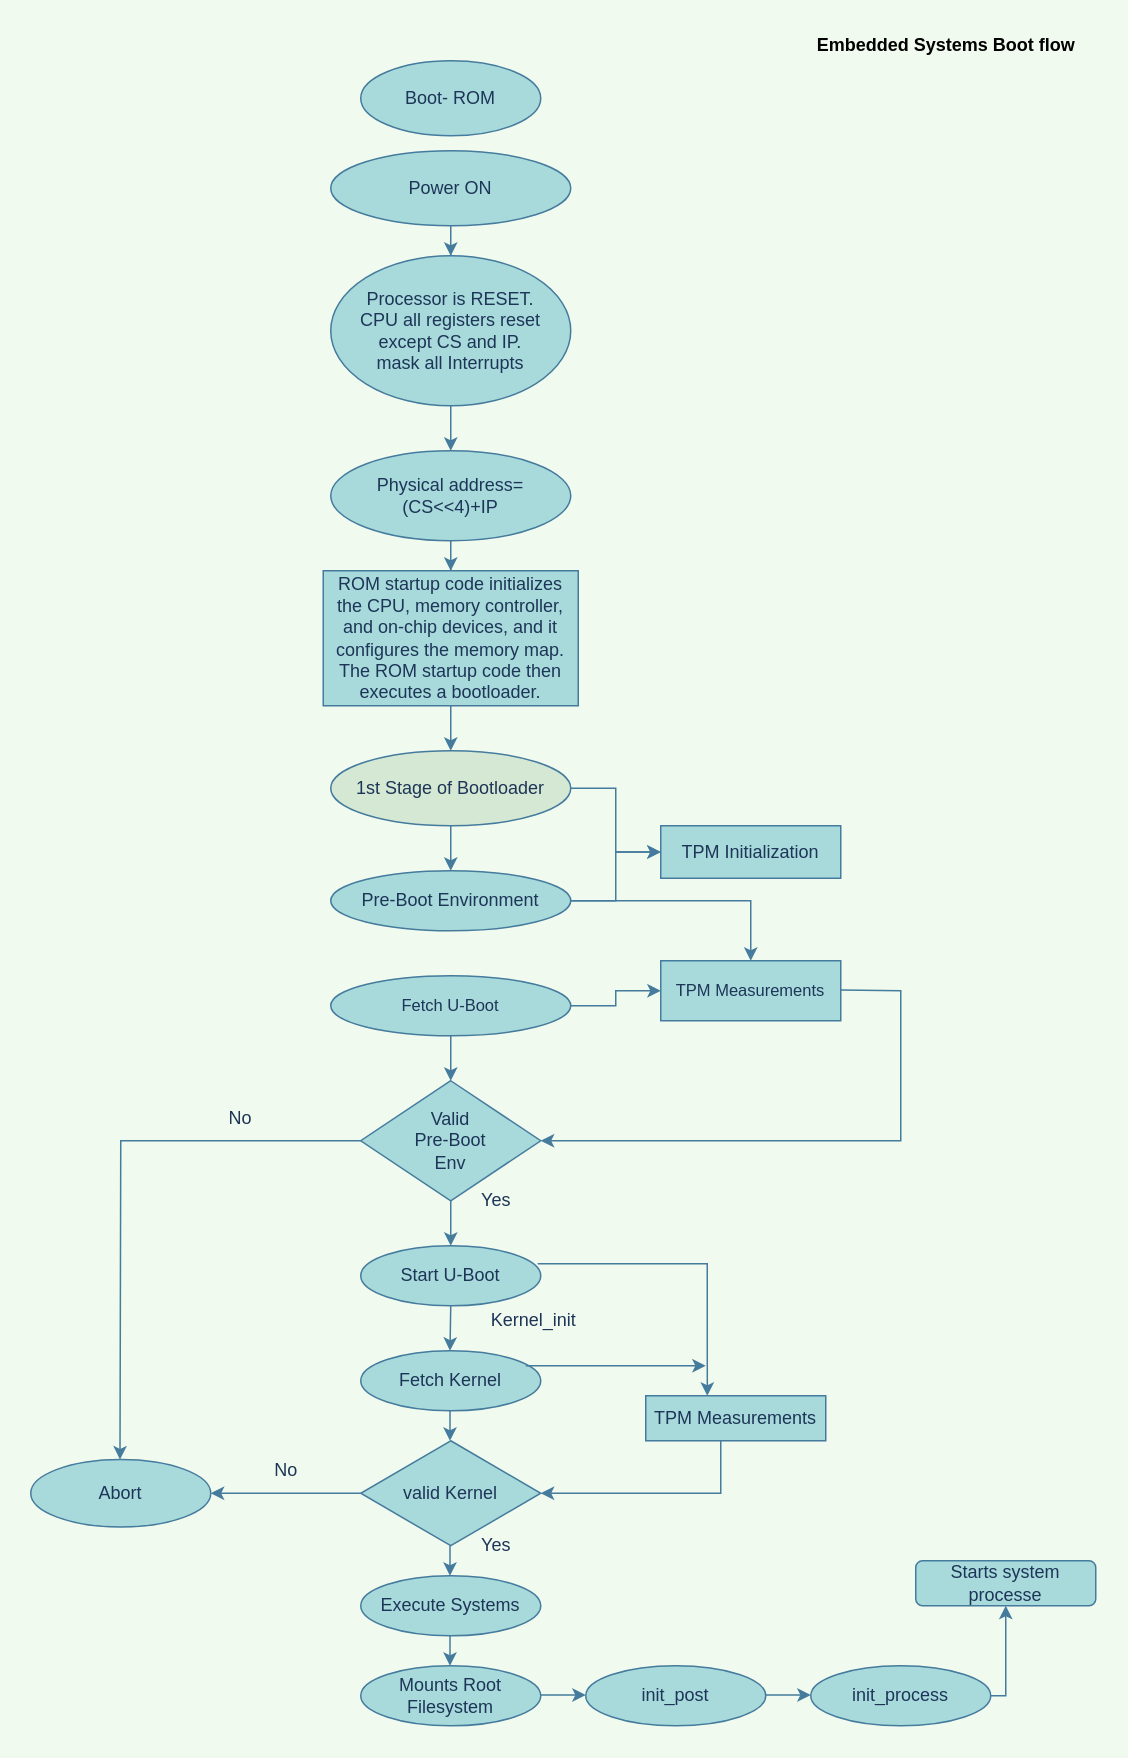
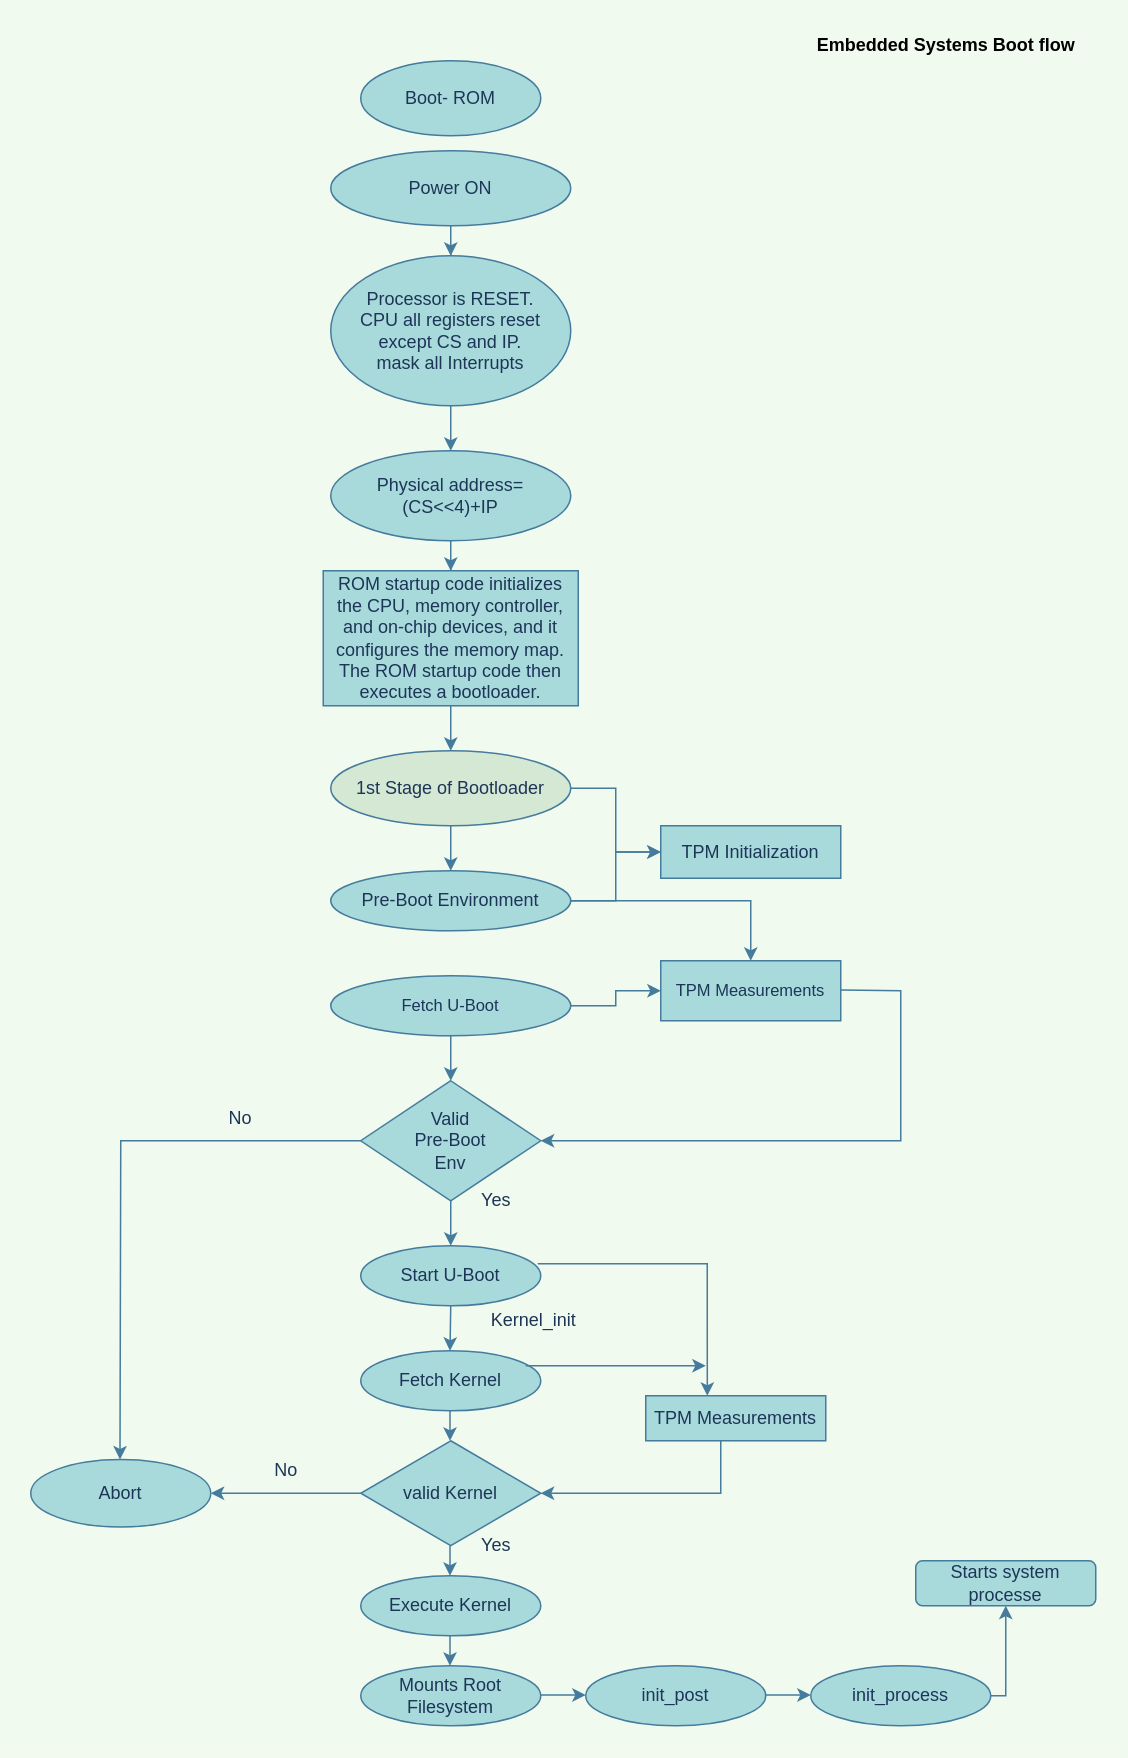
node "Execute Systems": label "Execute Systems" -> "Execute Kernel"
